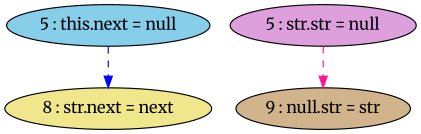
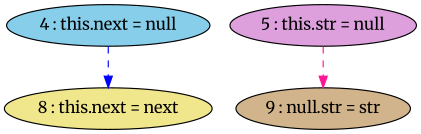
node "5 : this.next = null": label "5 : this.next = null" -> "4 : this.next = null"
node "5 : str.str = null": label "5 : str.str = null" -> "5 : this.str = null"
node "8 : str.next = next": label "8 : str.next = next" -> "8 : this.next = next"
